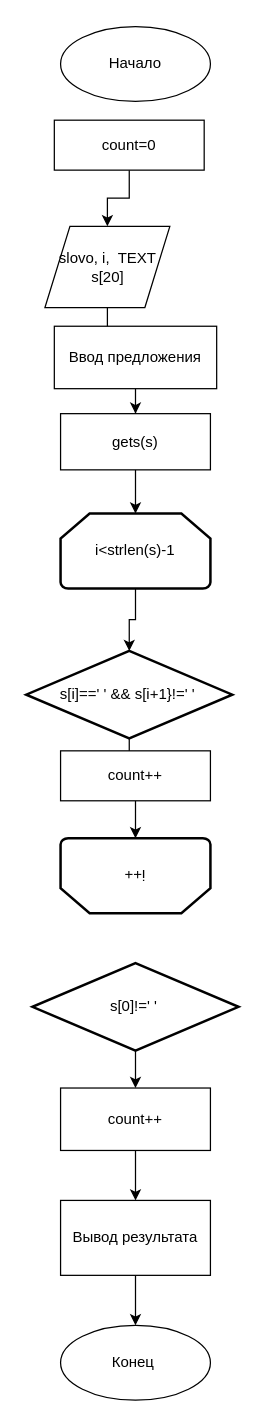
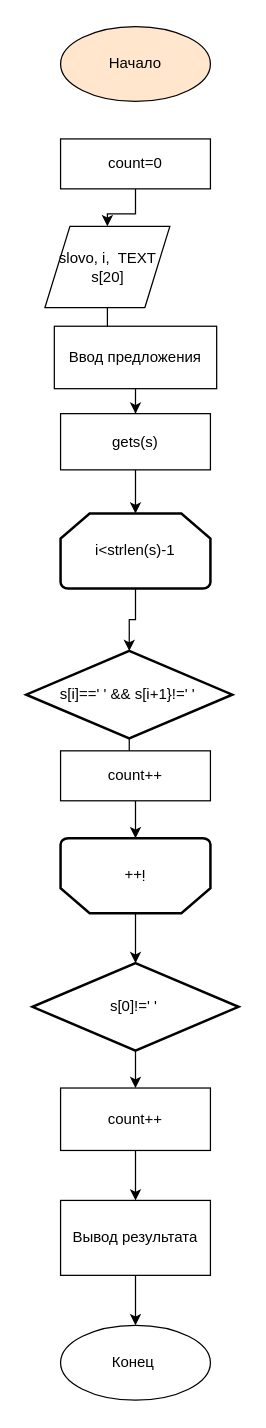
node "Начало": fillcolor #ffffff -> #ffe6cc
node "count=0": moved (129, 144) -> (136, 163)
edge "i++" -> "s[0]!=' '": added
